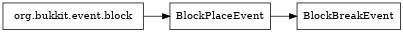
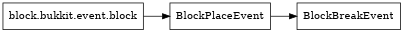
node "org.bukkit.event.block": label "org.bukkit.event.block" -> "block.bukkit.event.block"
